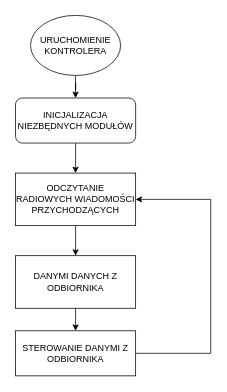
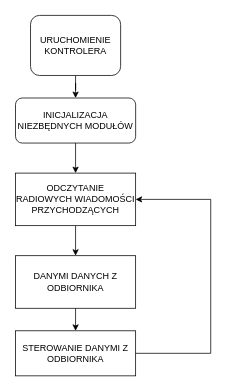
node "URUCHOMIENIE KONTROLERA": shape ellipse -> rounded rectangle
